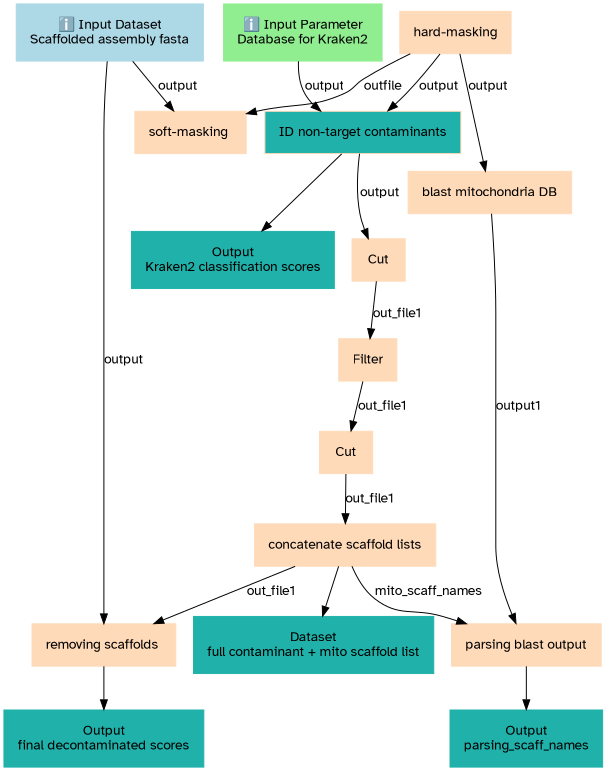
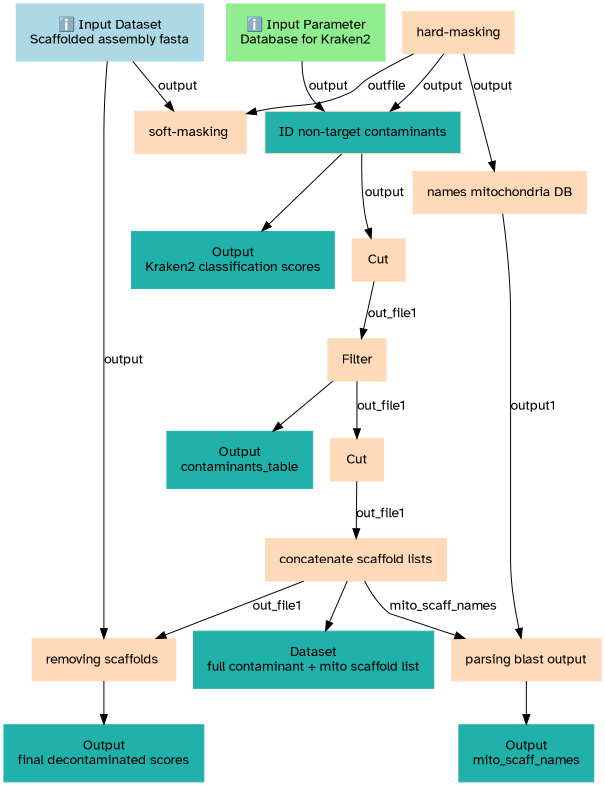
node "blast mitochondria DB": label "blast mitochondria DB" -> "names mitochondria DB"
node "Output contaminants_table": added
node "Output parsing_scaff_names": label "Output parsing_scaff_names" -> "Output mito_scaff_names"
